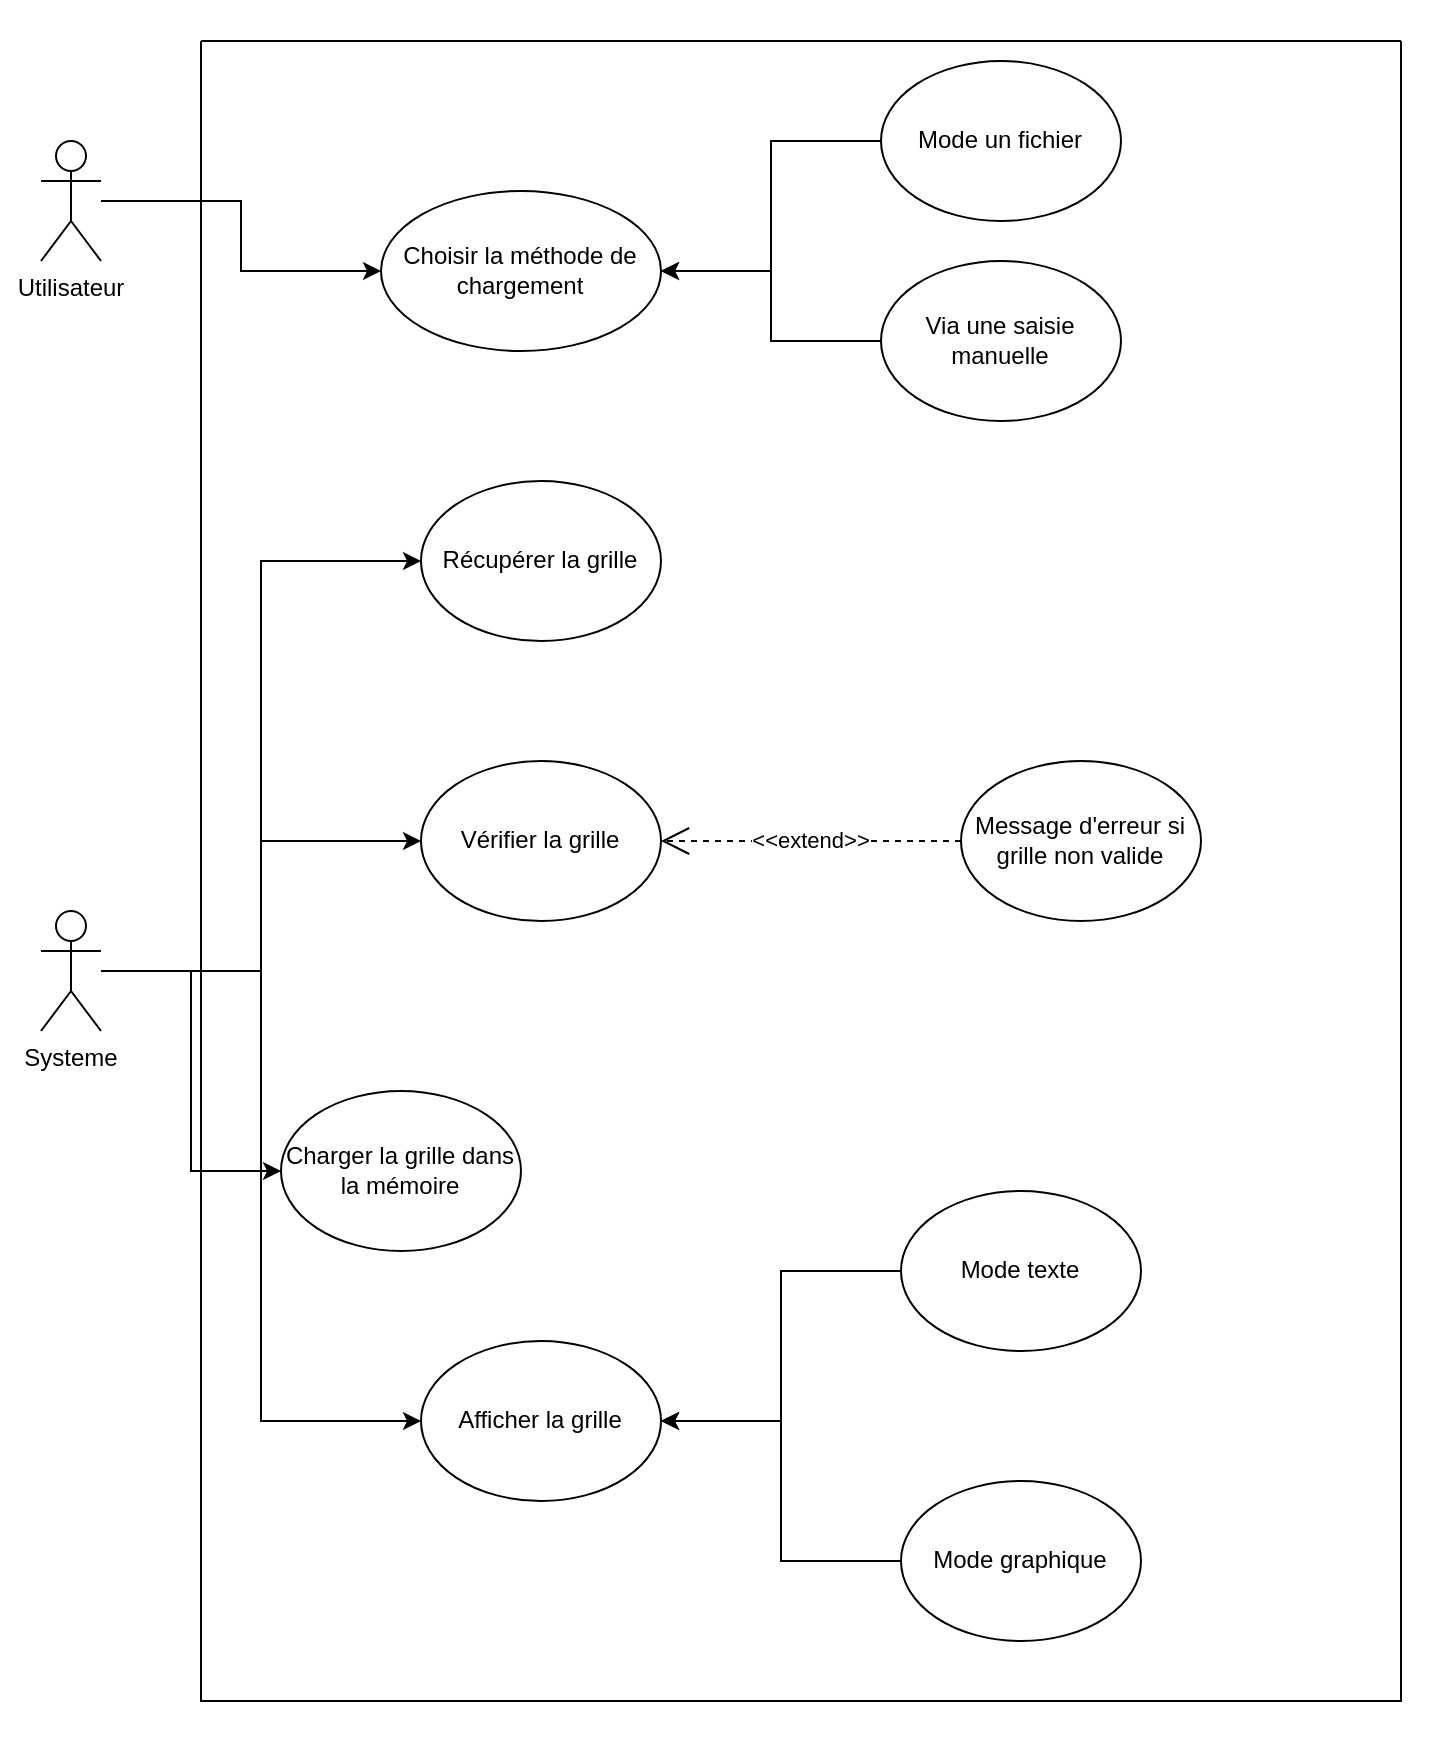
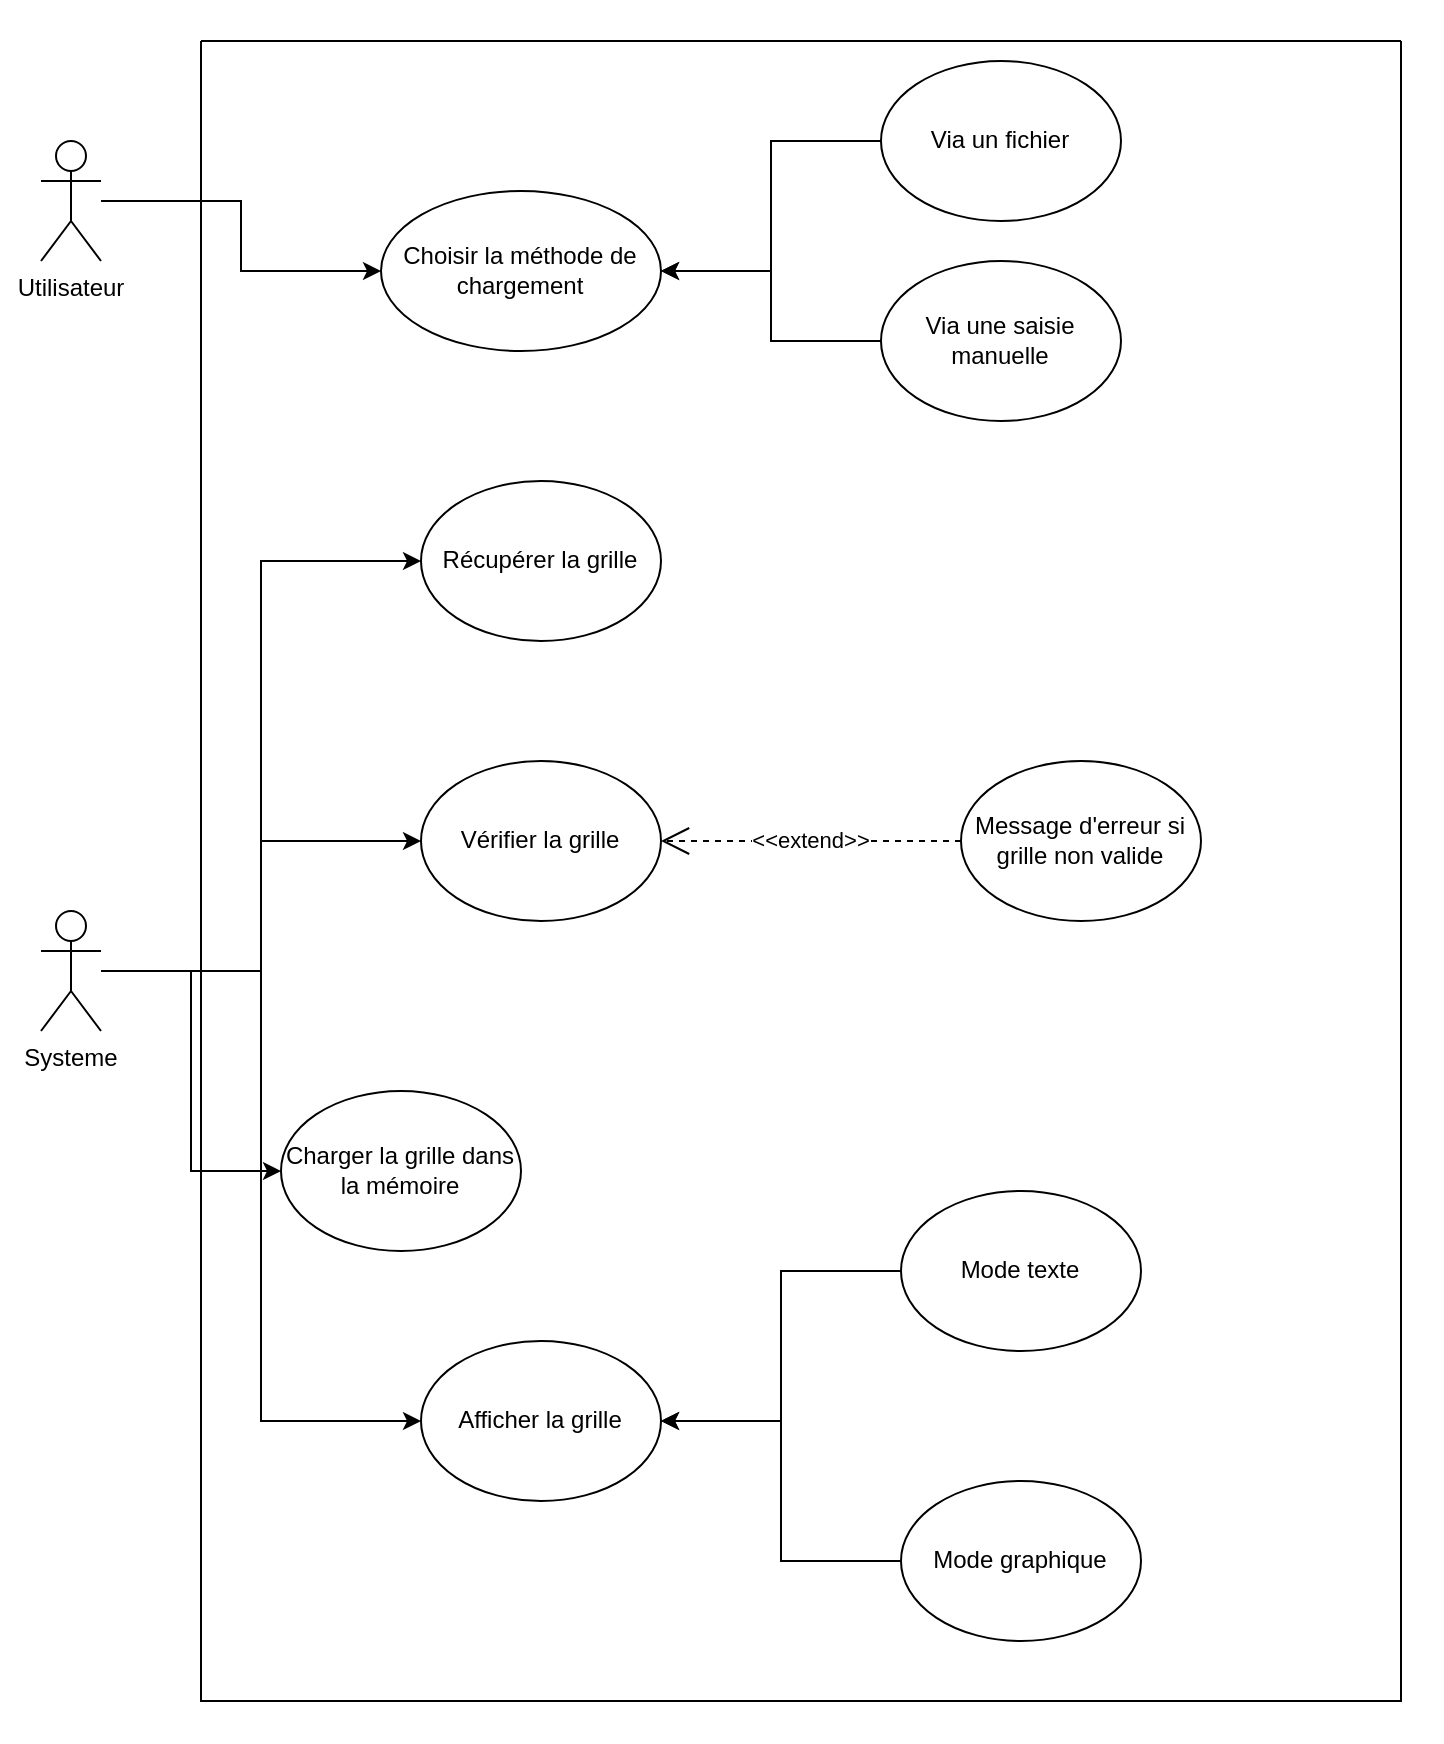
node "Mode un fichier": label "Mode un fichier" -> "Via un fichier"
